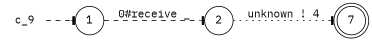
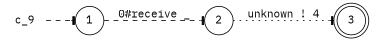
node "7": label "7" -> "3"
